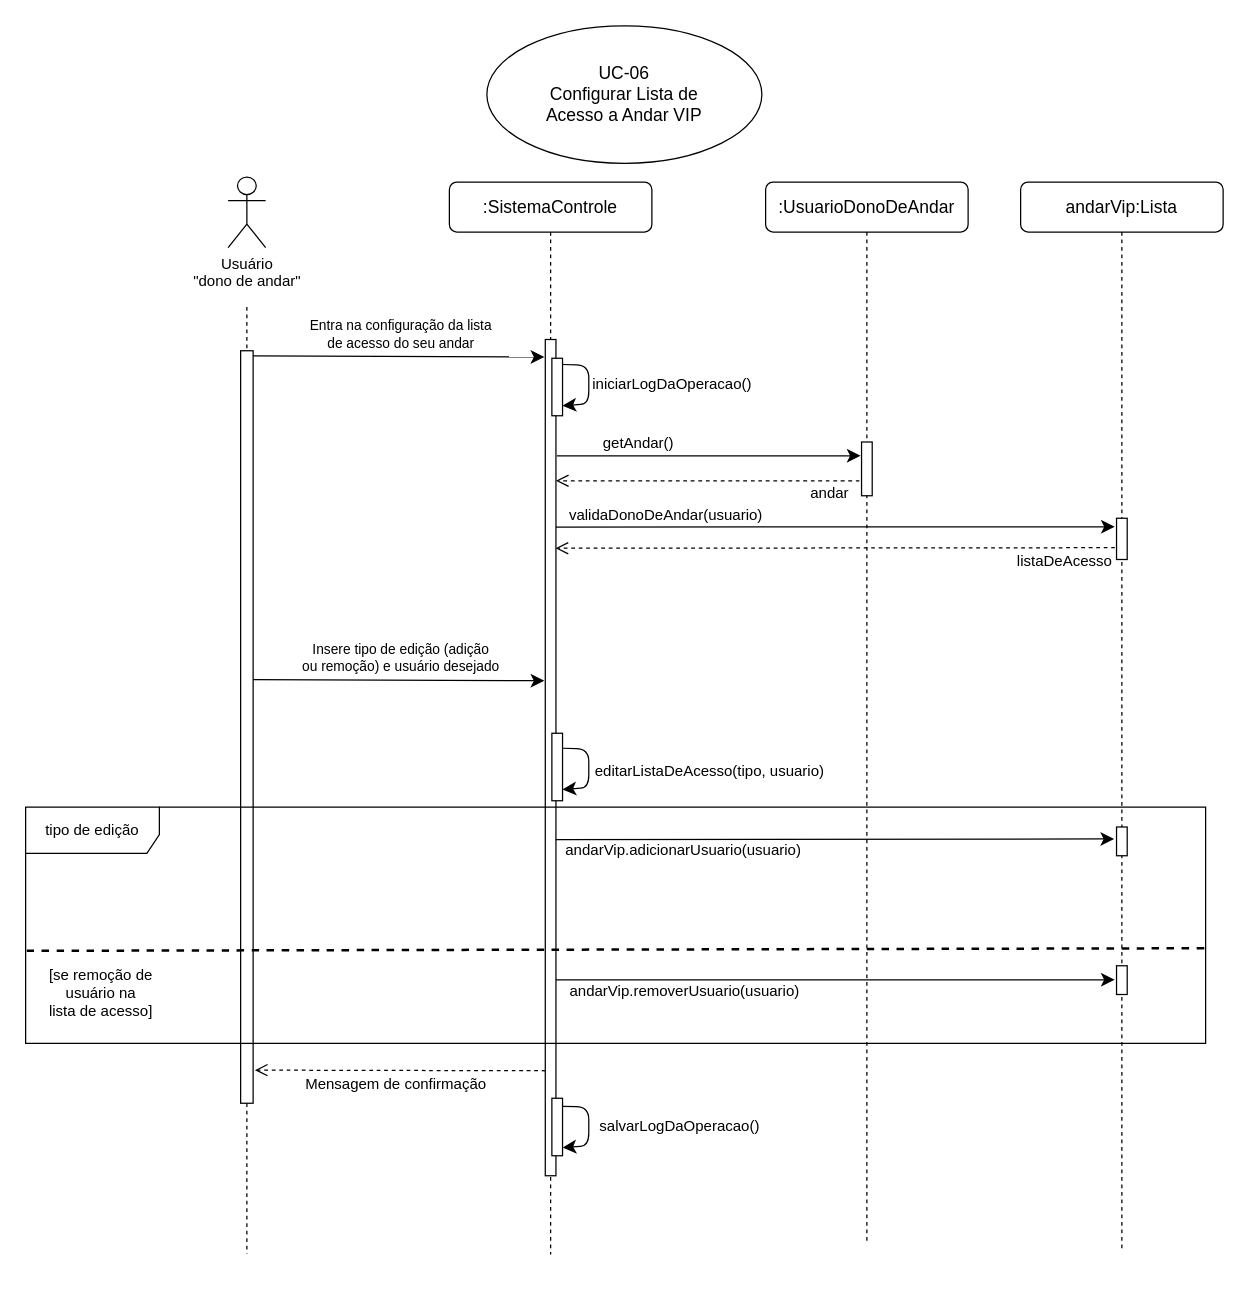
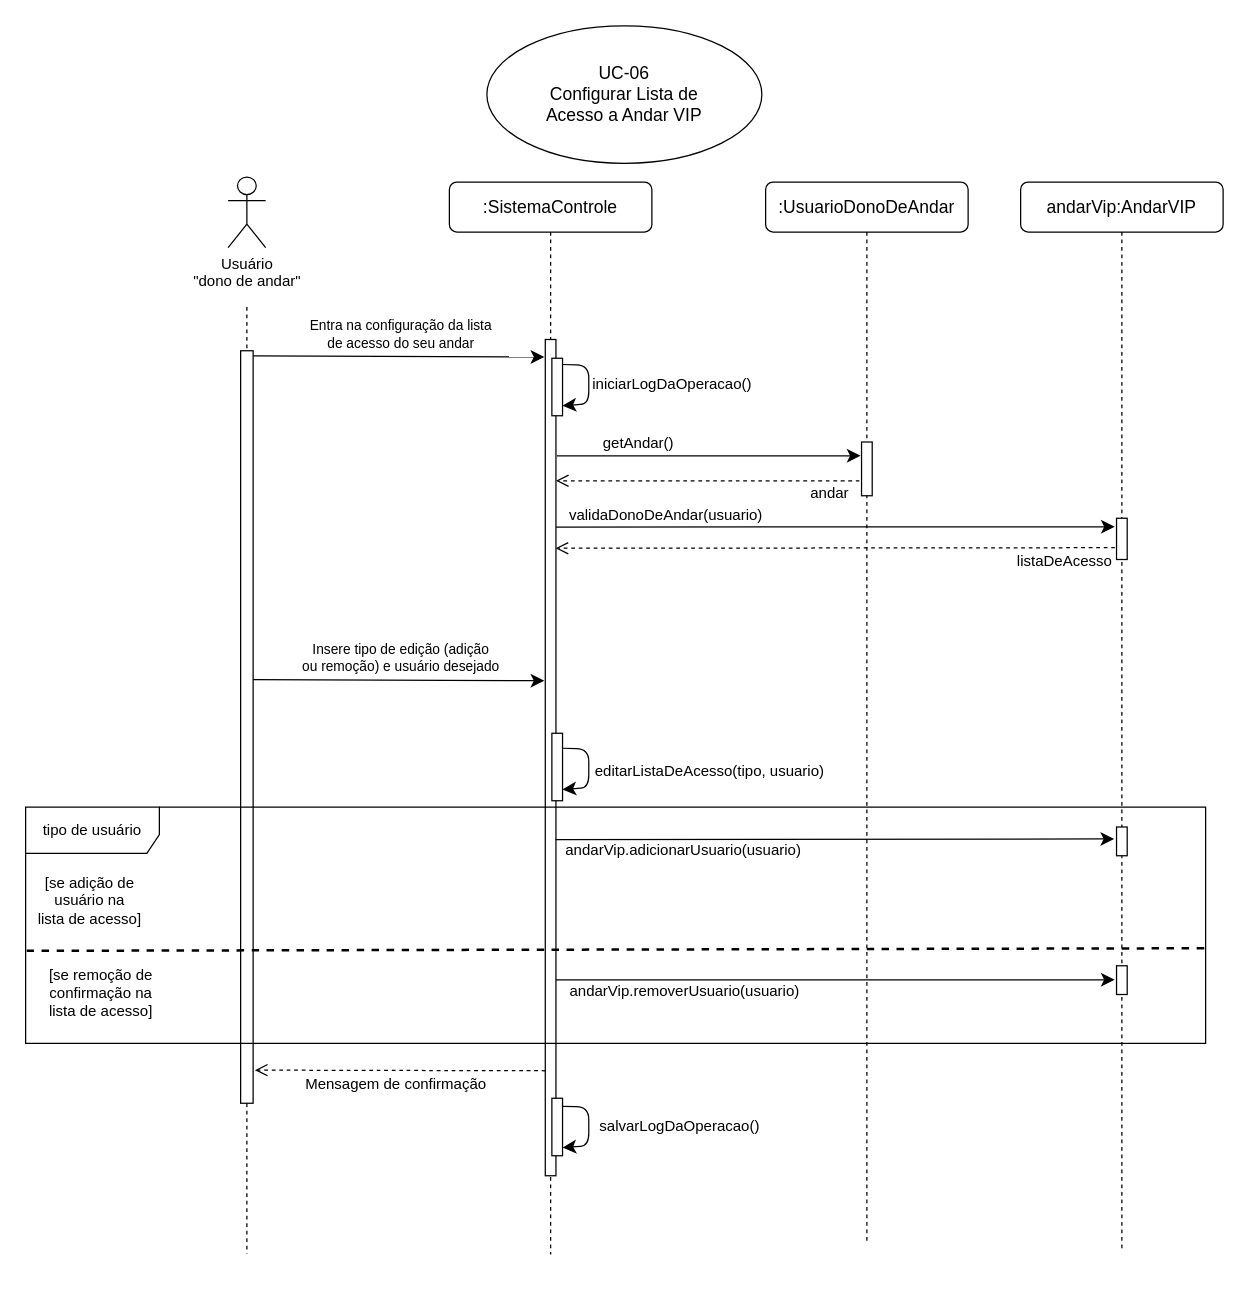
node "andarVip:Lista": label "andarVip:Lista" -> "andarVip:AndarVIP"
node "tipo de edição": label "tipo de edição" -> "tipo de usuário"
node "[se adição de usuário na lista de acesso]": added
node "[se remoção de usuário na lista de acesso]": label "[se remoção de usuário na lista de acesso]" -> "[se remoção de confirmação na lista de acesso]"
